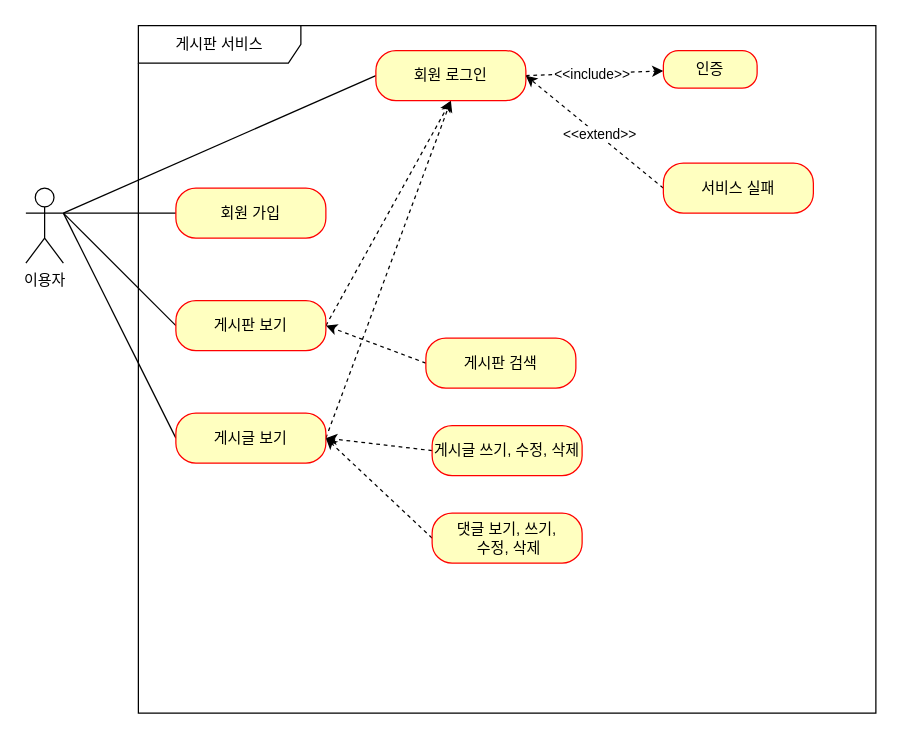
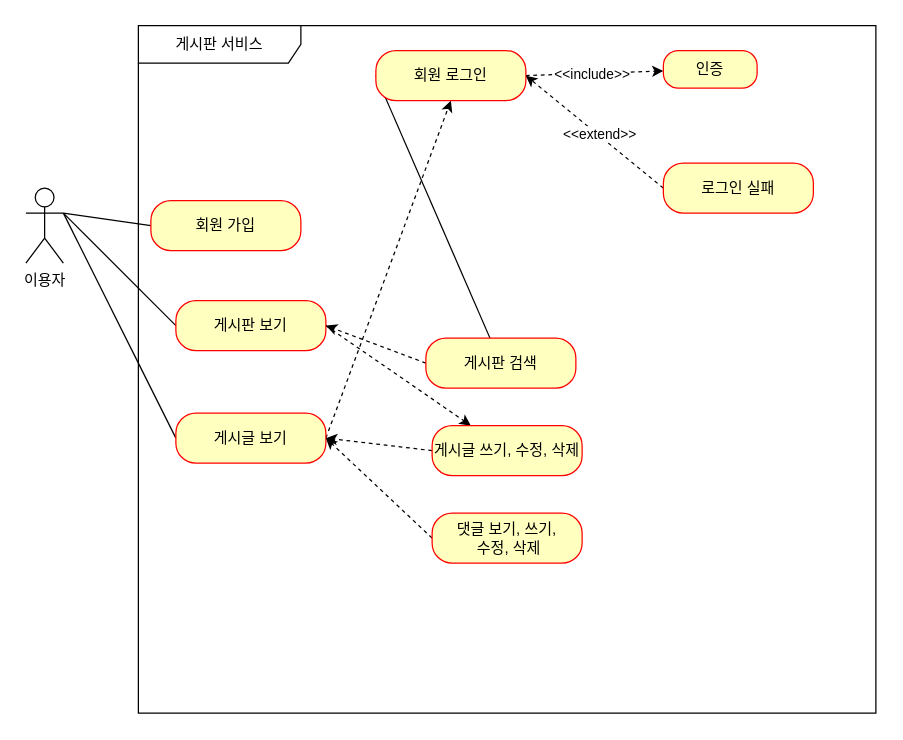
edge "회원 로그인" -- "이용자": now "회원 로그인" -- "게시판 검색"
node "서비스 실패": label "서비스 실패" -> "로그인 실패"
node "회원 가입": moved (251, 213) -> (226, 226)
edge "게시판 보기" -> "회원 로그인": now "게시판 보기" -> "게시글 쓰기, 수정, 삭제"
